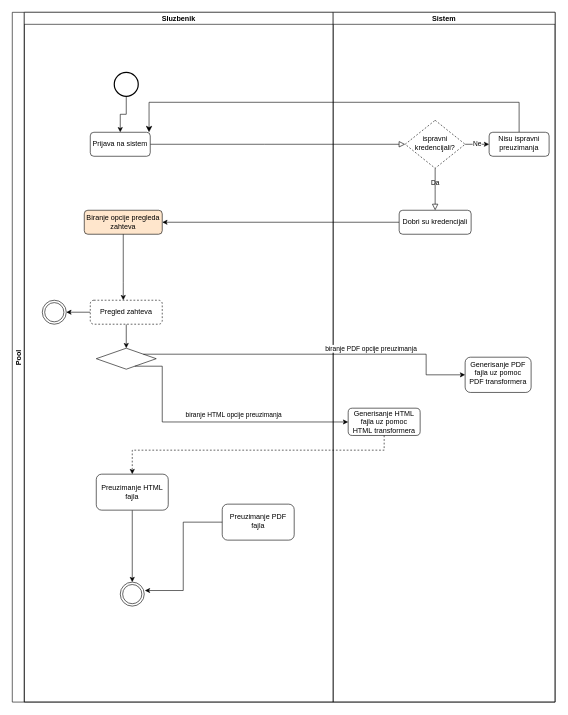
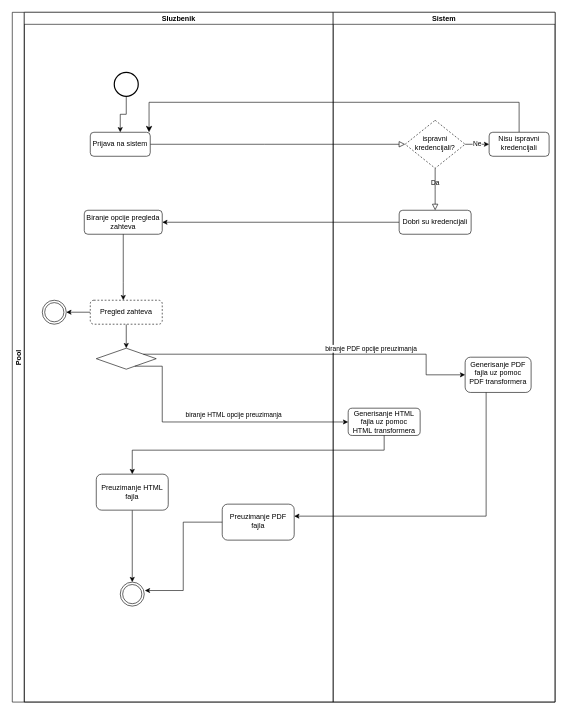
node "Nisu ispravni preuzimanja": label "Nisu ispravni preuzimanja" -> "Nisu ispravni kredencijali"
node "Biranje opcije pregleda zahteva": fillcolor #ffe6cc -> #ffffff
edge "Generisanje HTML fajla uz pomoc HTML transformera" -> "Preuzimanje HTML fajla": style dashed -> solid
edge "Generisanje PDF fajla uz pomoc PDF transformera" -> "Preuzimanje PDF fajla": added
